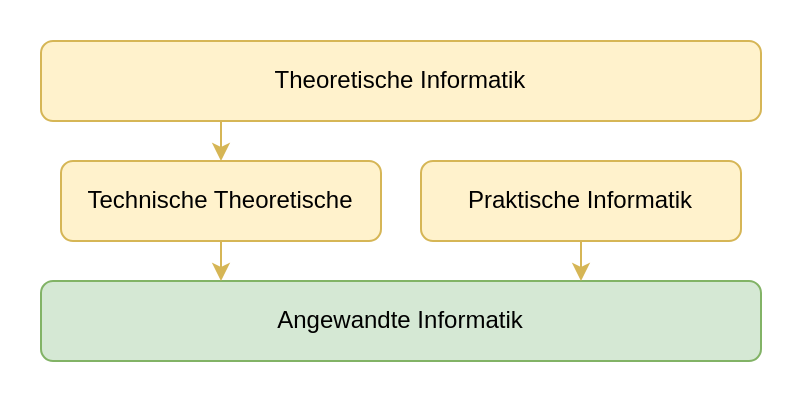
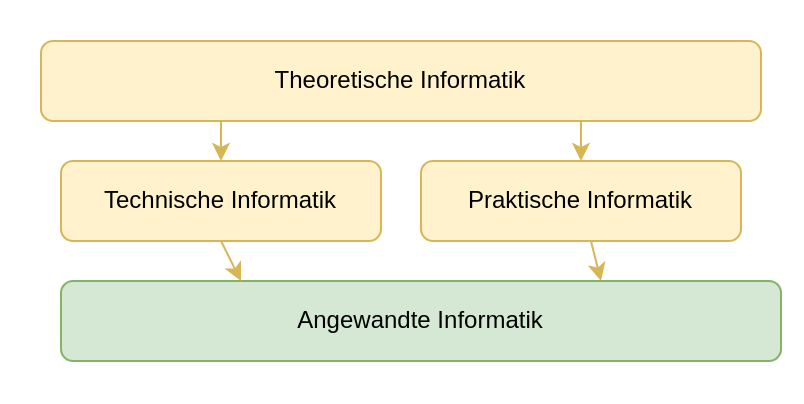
edge "Theoretische Informatik" -> "Praktische Informatik": added
node "Technische Theoretische": label "Technische Theoretische" -> "Technische Informatik"
node "Angewandte Informatik": moved (401, 321) -> (421, 321)
